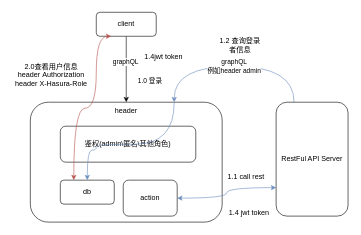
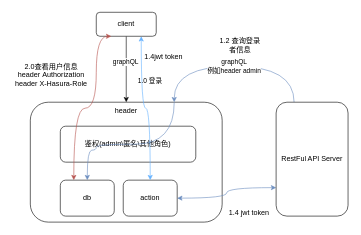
edge "client" -- "action": added
node "1.1 call rest": removed
node "db": size 54x24 -> 54x36
